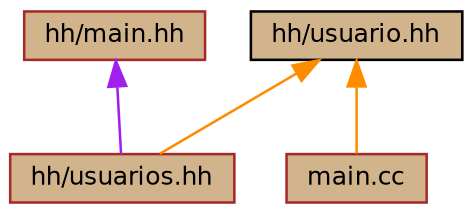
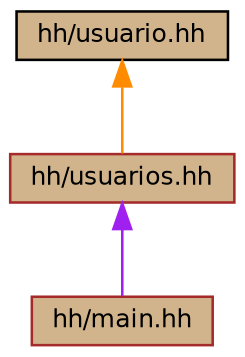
edge "hh/usuarios.hh" -> "hh/main.hh": reversed
node "main.cc": removed
